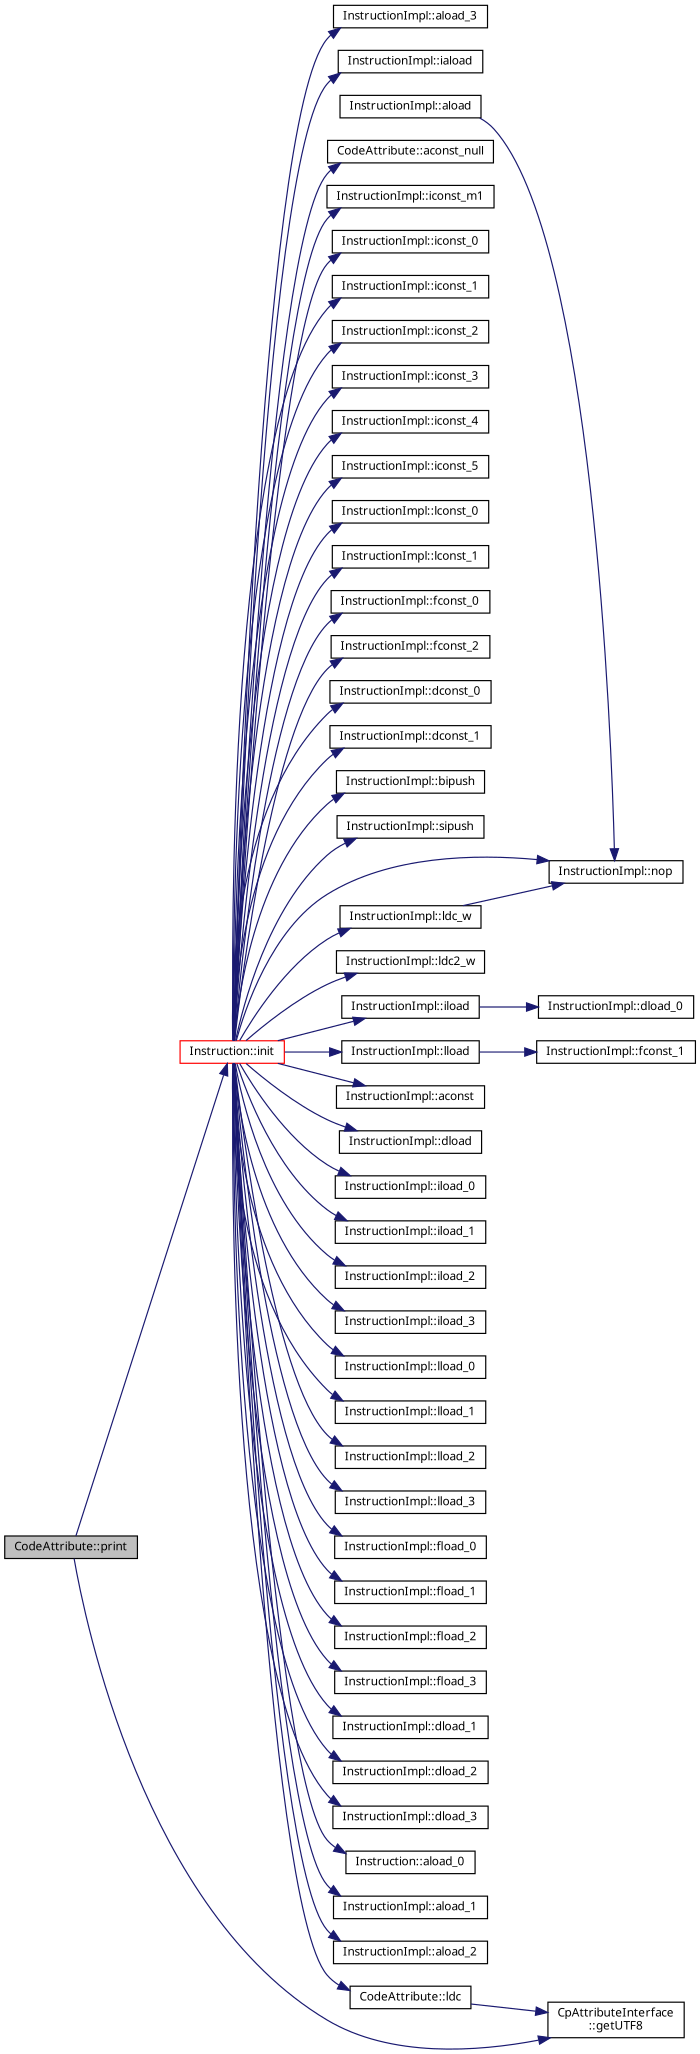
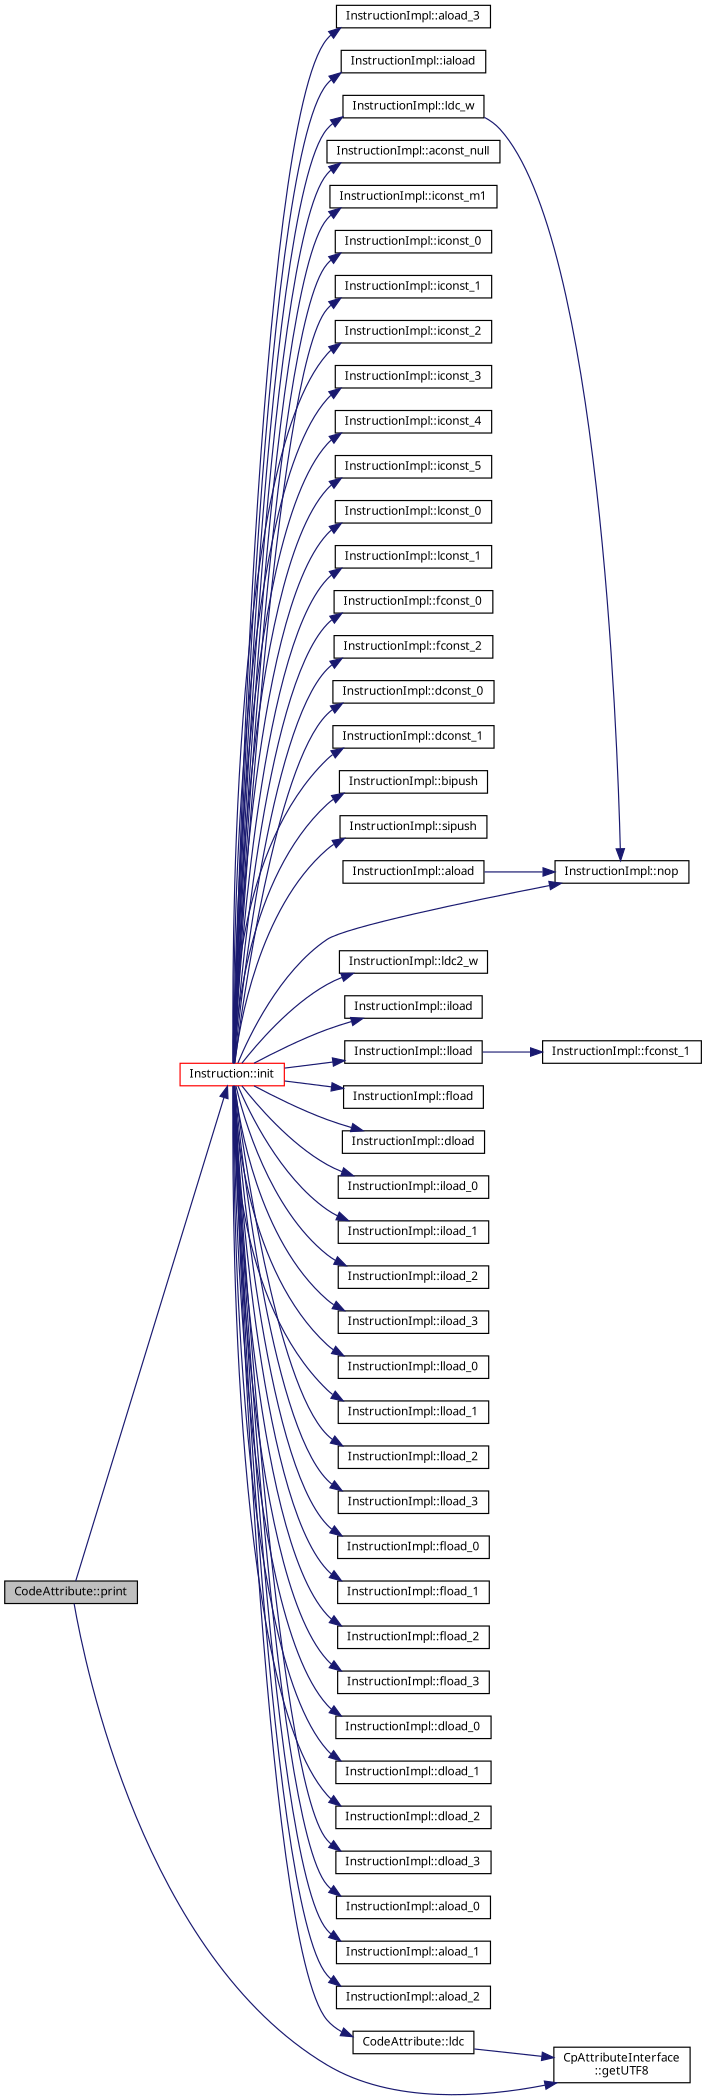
node "CodeAttribute::aconst_null": label "CodeAttribute::aconst_null" -> "InstructionImpl::aconst_null"
edge "InstructionImpl::iload" -> "InstructionImpl::dload_0": now "Instruction::init" -> "InstructionImpl::dload_0"
node "InstructionImpl::aconst": label "InstructionImpl::aconst" -> "InstructionImpl::fload"
node "Instruction::aload_0": label "Instruction::aload_0" -> "InstructionImpl::aload_0"
